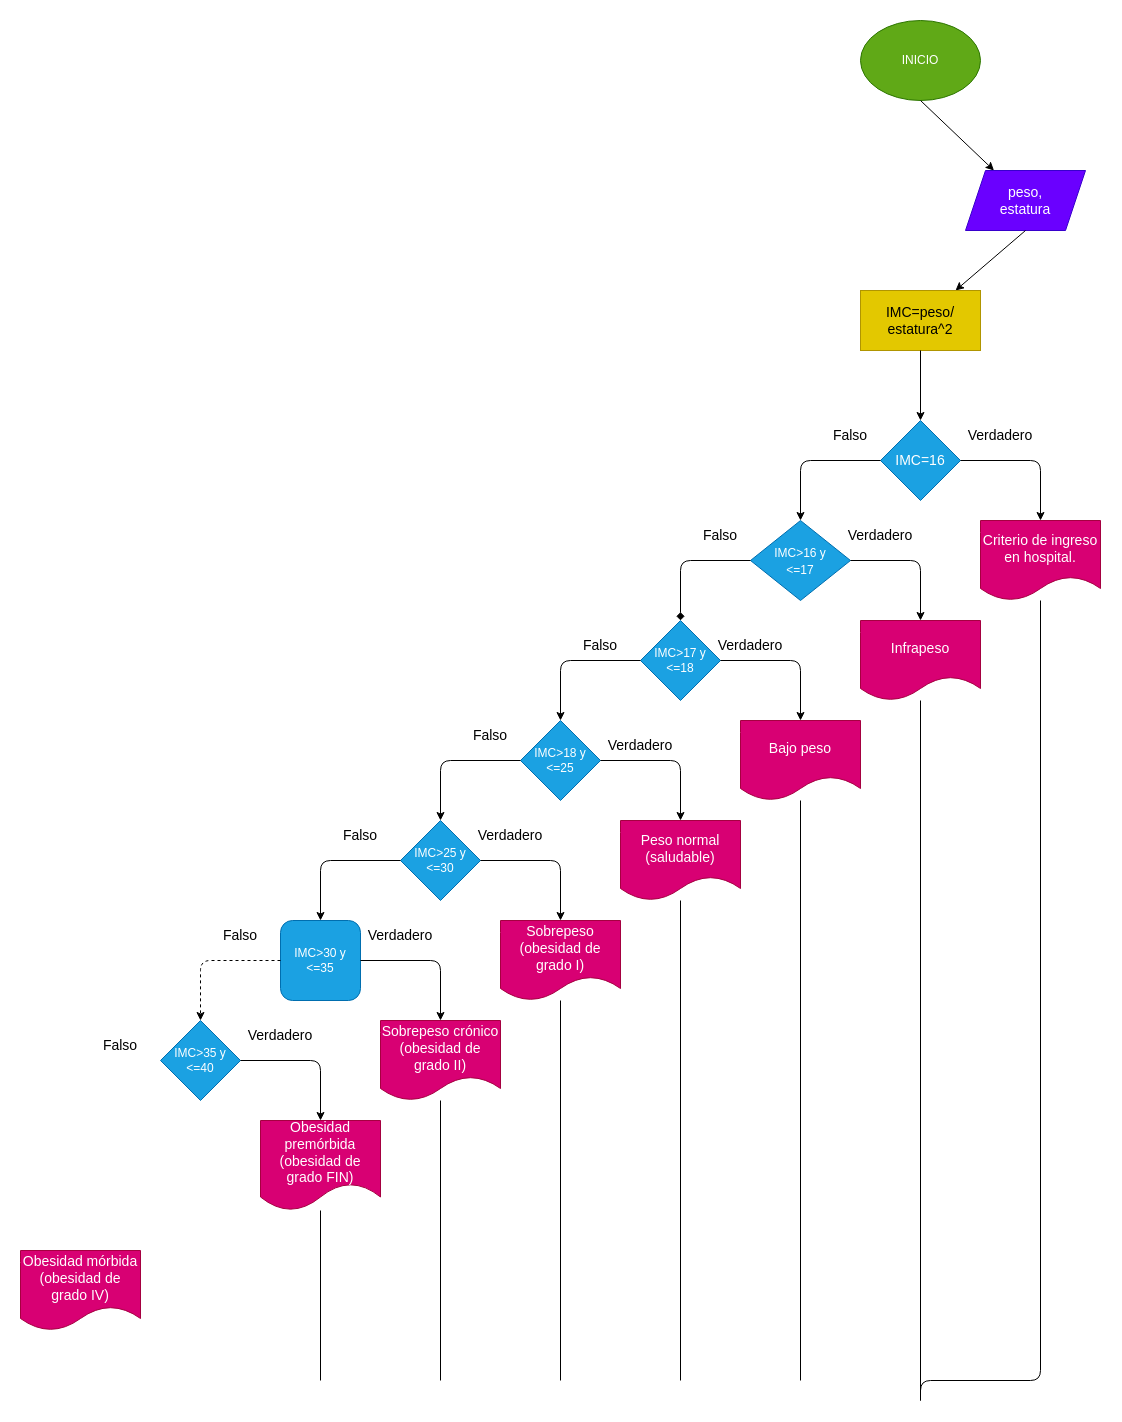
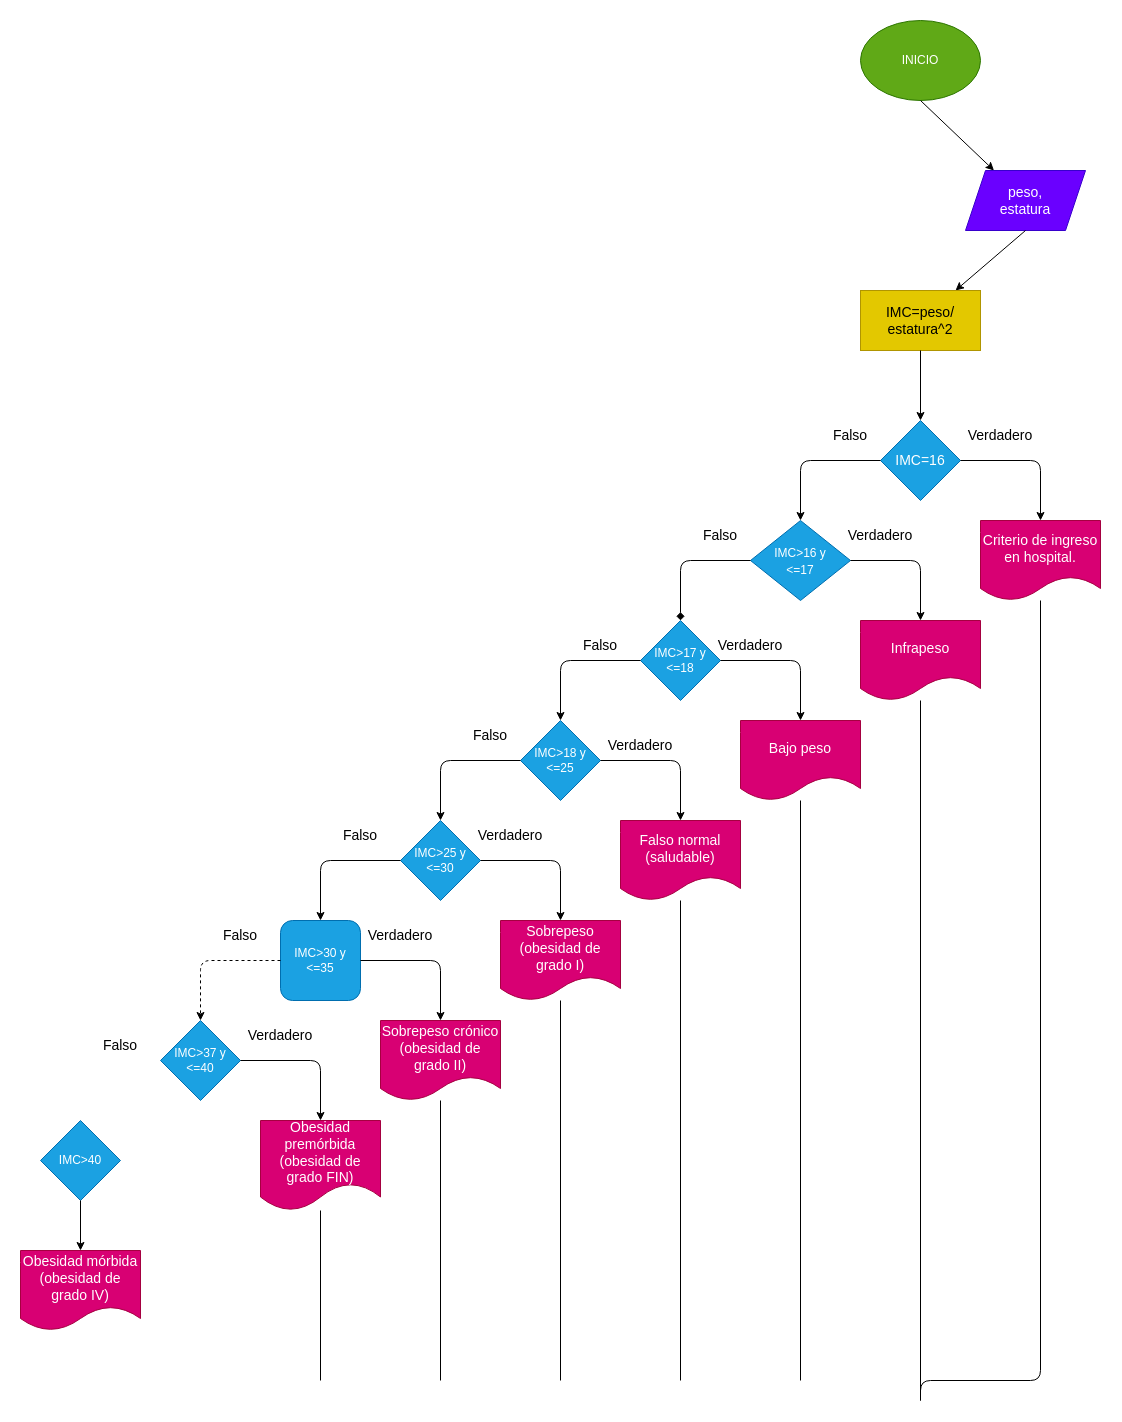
node "Peso normal (saludable)": label "Peso normal (saludable)" -> "Falso normal (saludable)"
node "IMC>35 y <=40": label "IMC>35 y <=40" -> "IMC>37 y <=40"
node "IMC>40": added
edge "IMC>40" -> "Obesidad mórbida (obesidad de grado IV)": added
